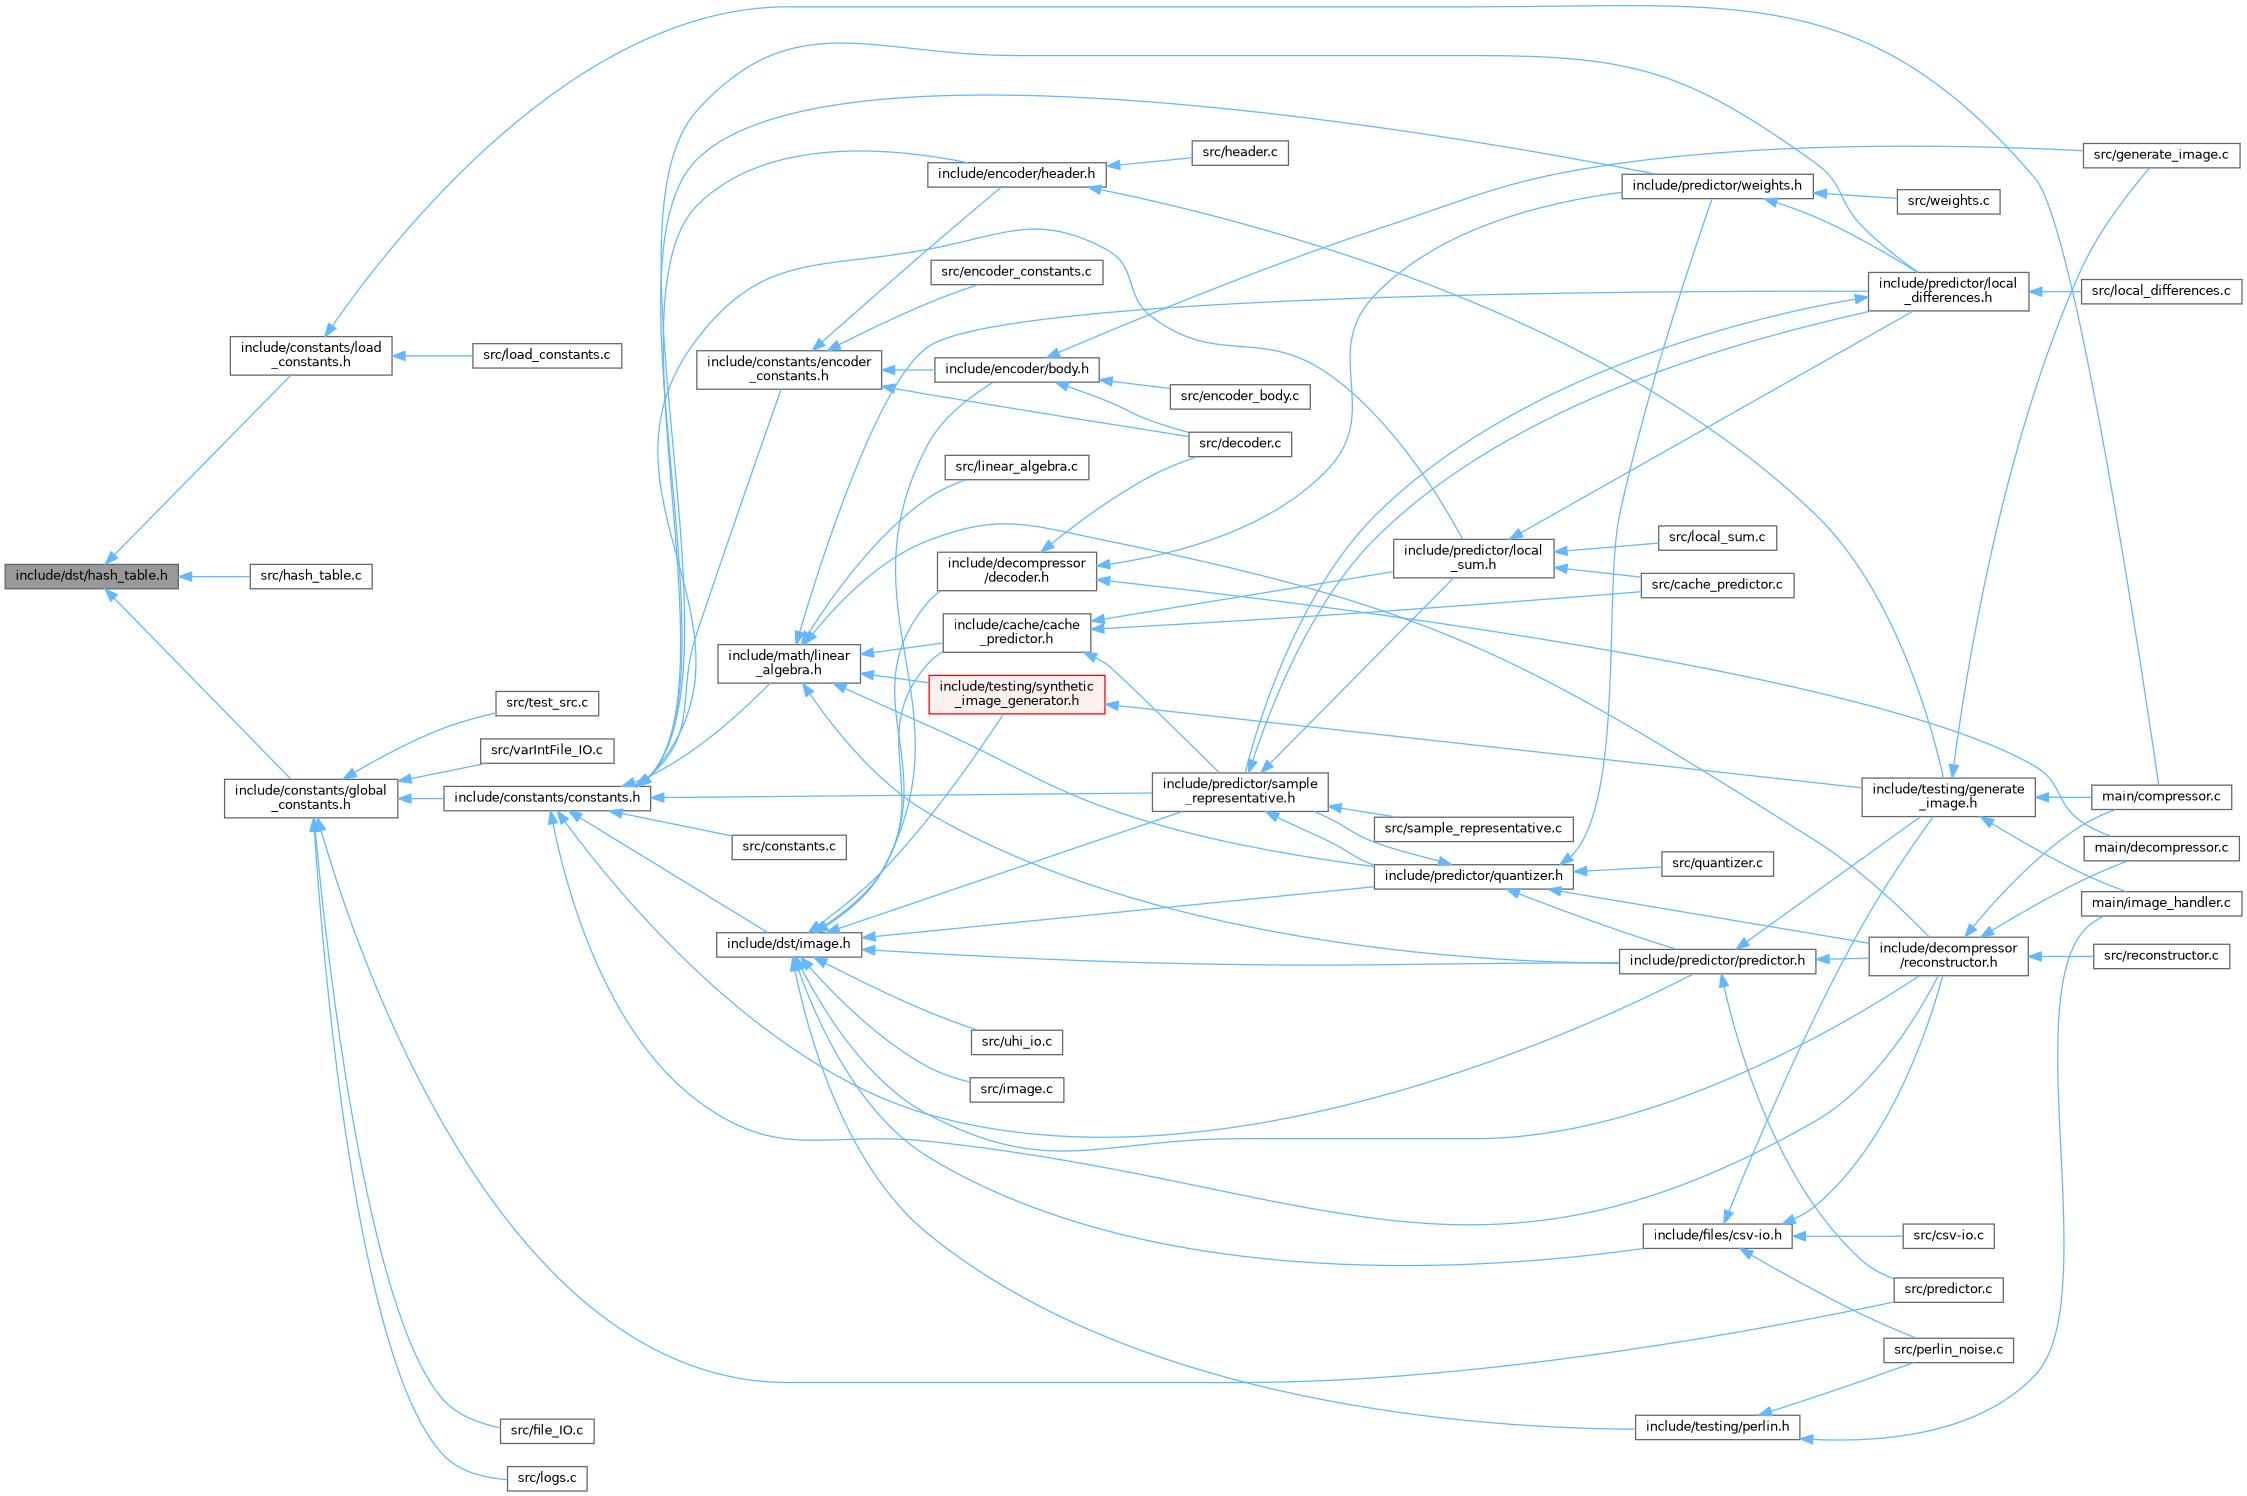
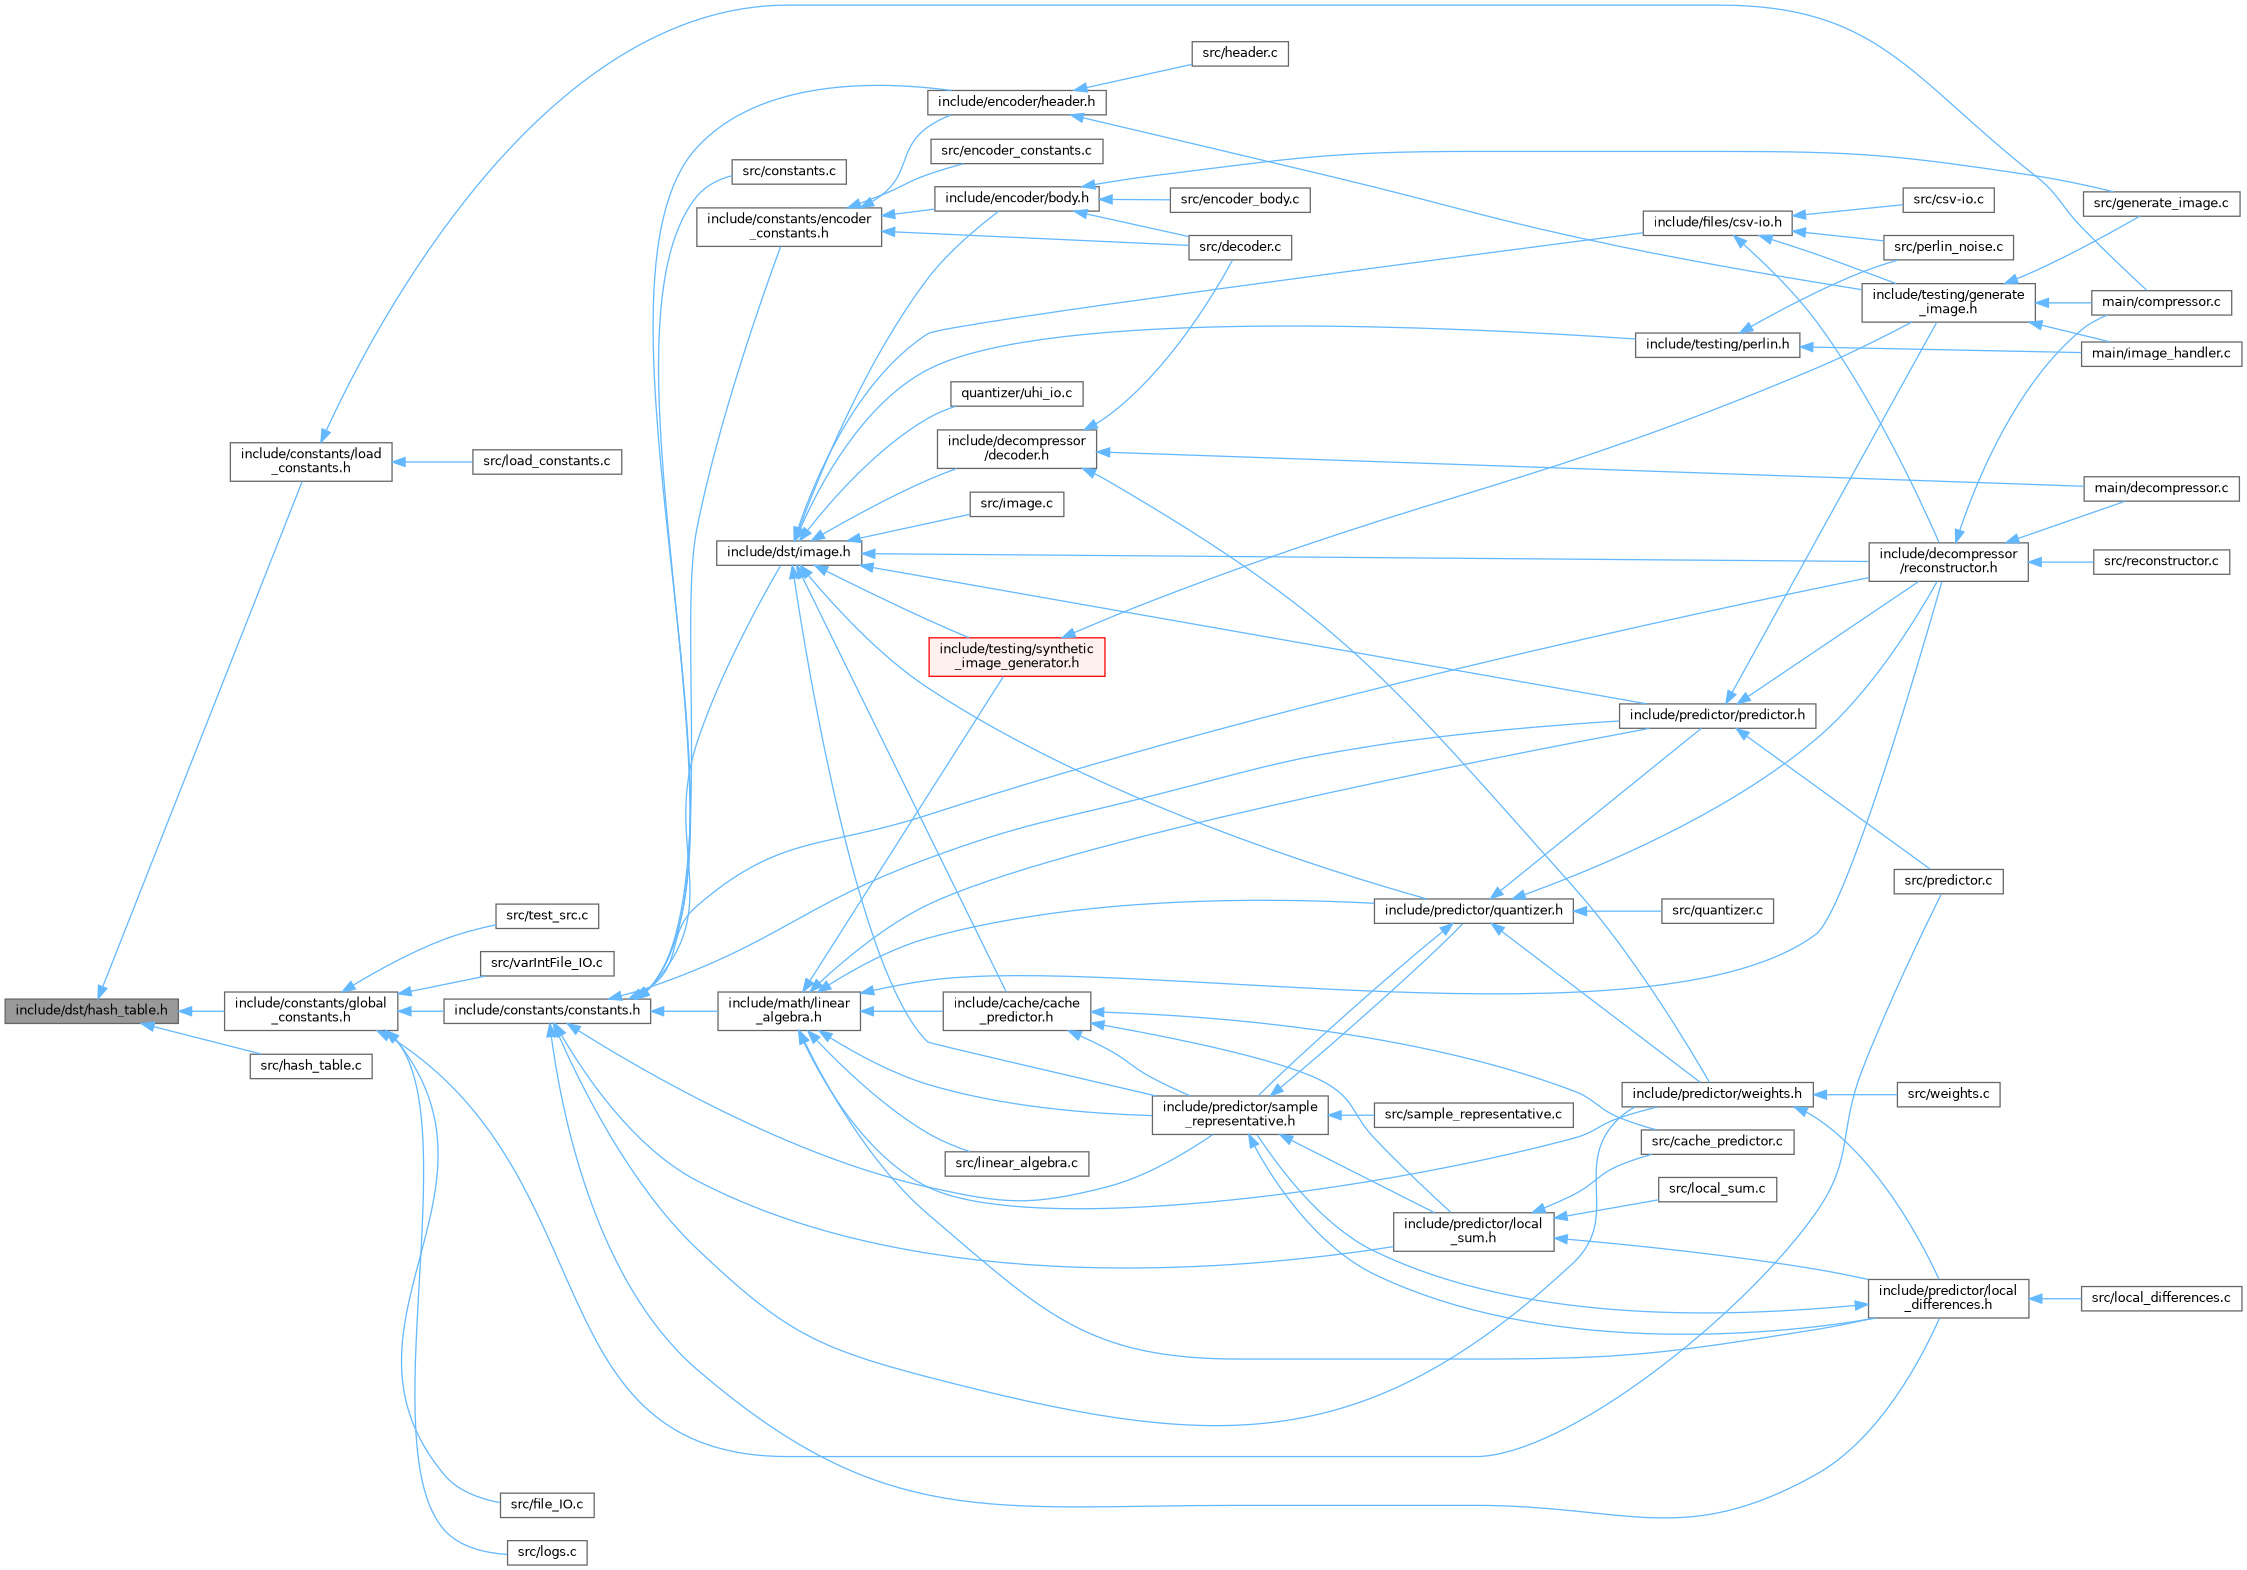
node "src/uhi_io.c": label "src/uhi_io.c" -> "quantizer/uhi_io.c"
edge "include/predictor/sample _representative.h" -> "include/math/linear _algebra.h": added
edge "include/predictor/weights.h" -> "include/math/linear _algebra.h": added
